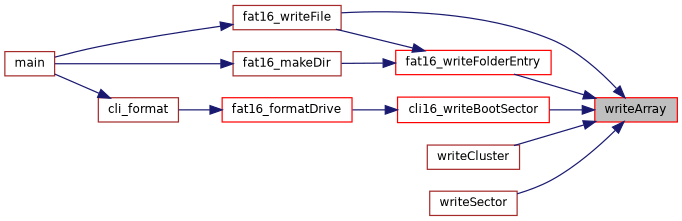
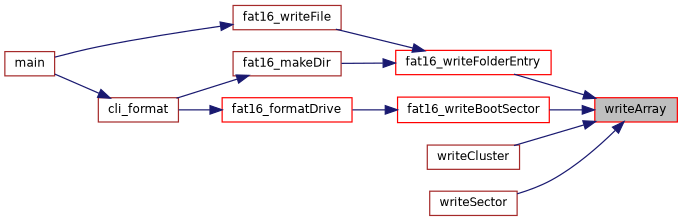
edge "fat16_writeFile" -> "writeArray": removed
edge "main" -> "fat16_makeDir": now "cli_format" -> "fat16_makeDir"
node "cli16_writeBootSector": label "cli16_writeBootSector" -> "fat16_writeBootSector"
